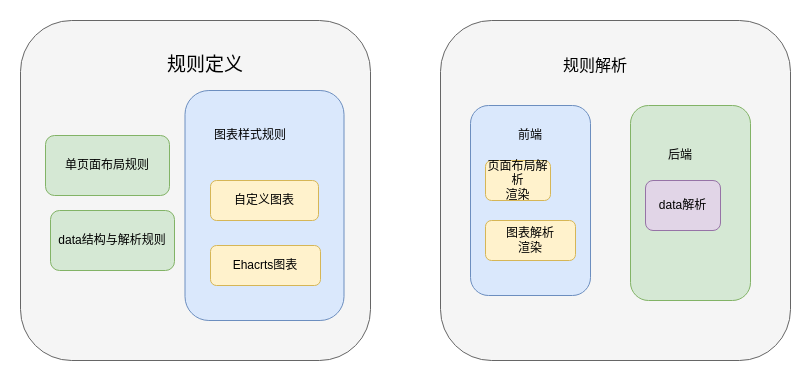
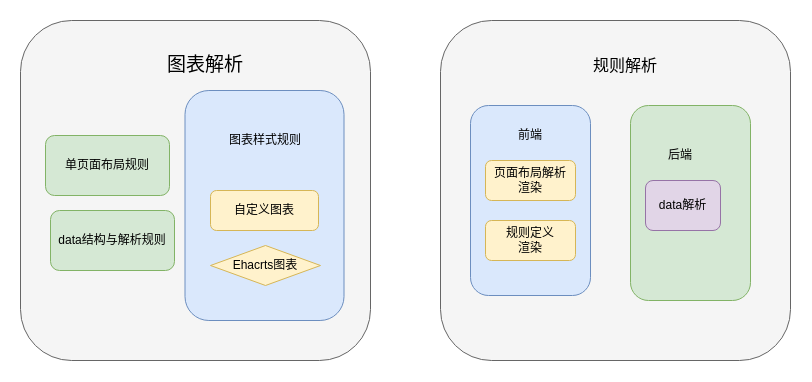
node "规则定义": label "规则定义" -> "图表解析"
node "规则解析": moved (596, 66) -> (626, 66)
node "图表样式规则": moved (251, 136) -> (266, 141)
node "页面布局解析 渲染": size 65x40 -> 90x40
node "自定义图表": moved (265, 201) -> (265, 211)
node "图表解析 渲染": label "图表解析 渲染" -> "规则定义 渲染"
node "Ehacrts图表": shape rounded rectangle -> diamond
